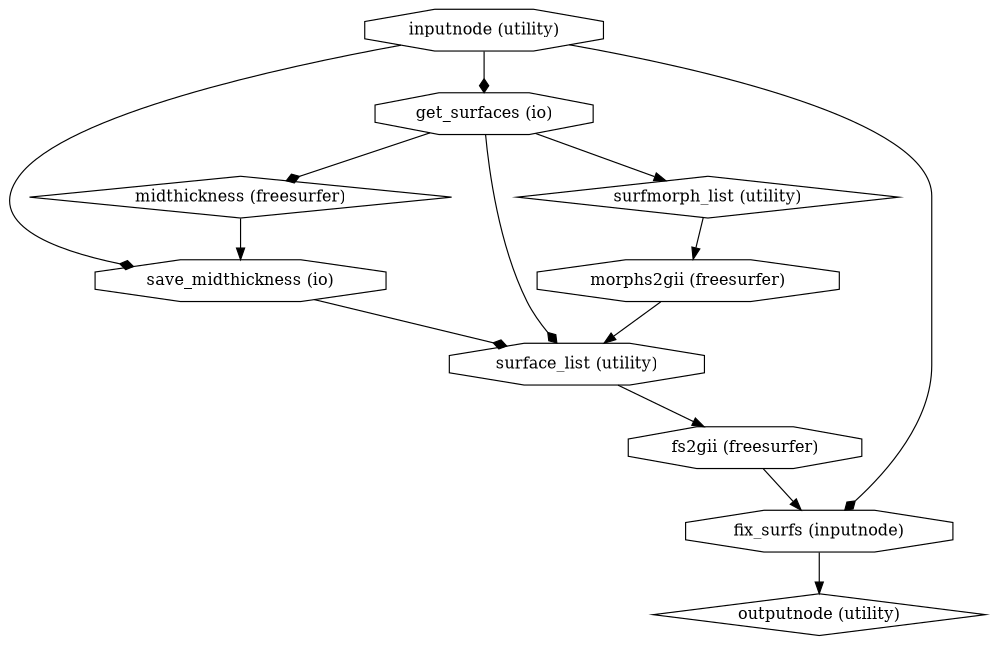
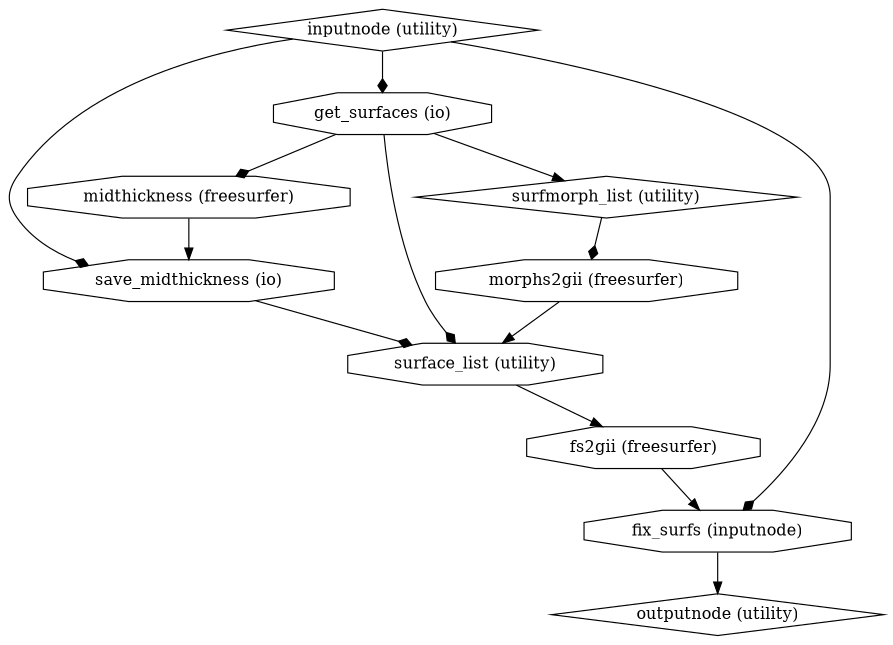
node "inputnode (utility)": shape octagon -> diamond
node "midthickness (freesurfer)": shape diamond -> octagon
edge "surfmorph_list (utility)" -> "morphs2gii (freesurfer)": arrowhead normal -> diamond
